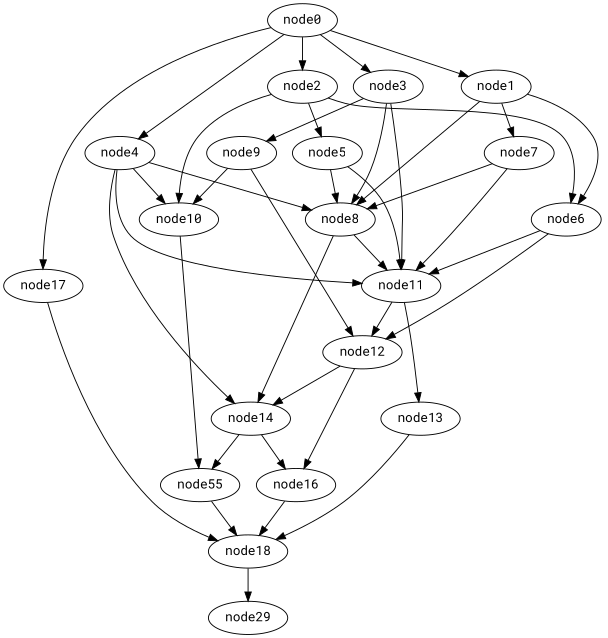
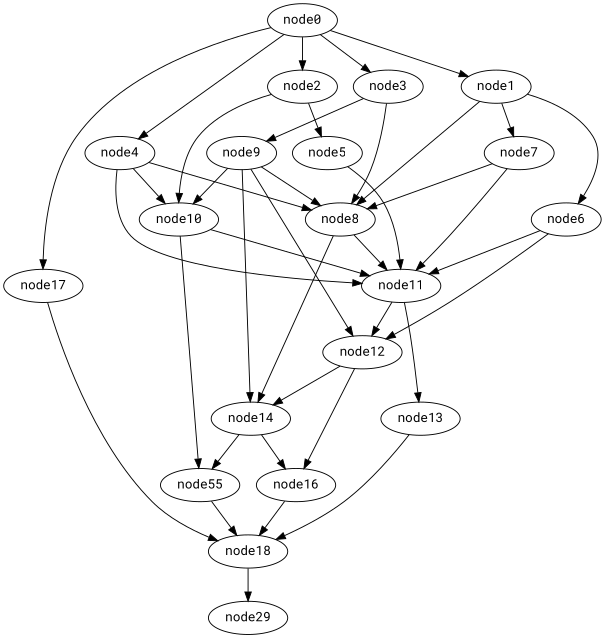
edge "node2" -> "node6": removed
edge "node5" -> "node8": now "node9" -> "node8"
edge "node3" -> "node11": now "node10" -> "node11"
edge "node4" -> "node14": now "node9" -> "node14"
